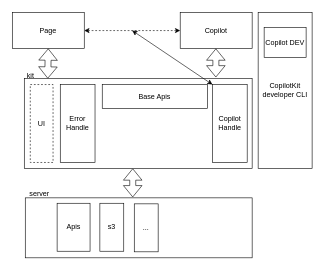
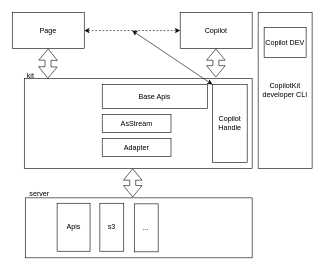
node "UI": removed
node "Error Handle": removed
node "AsStream": added
node "Adapter": added
